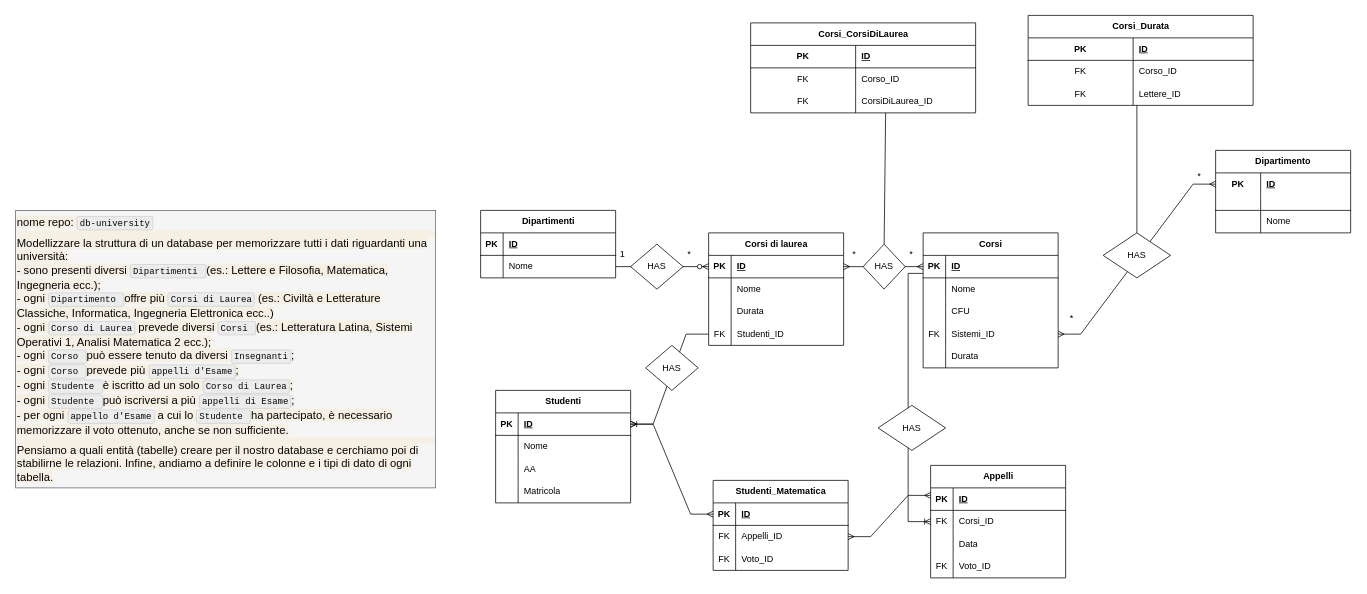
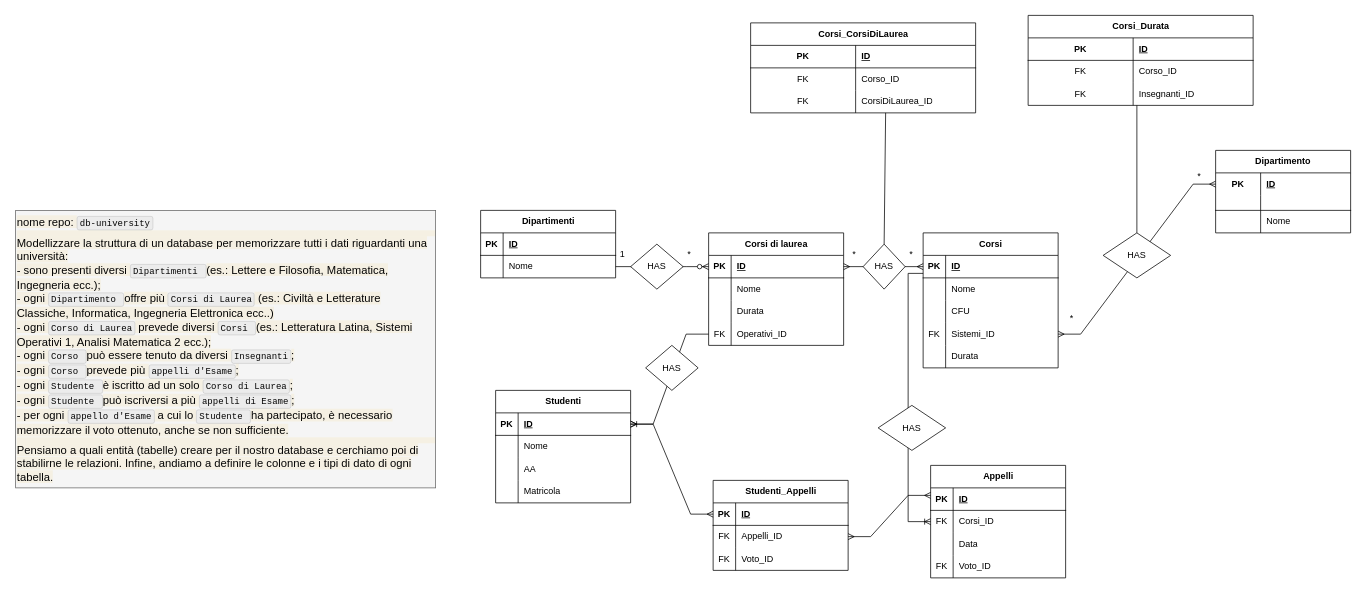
node "Lettere_ID": label "Lettere_ID" -> "Insegnanti_ID"
node "Studenti_ID": label "Studenti_ID" -> "Operativi_ID"
node "Studenti_Matematica": label "Studenti_Matematica" -> "Studenti_Appelli"
